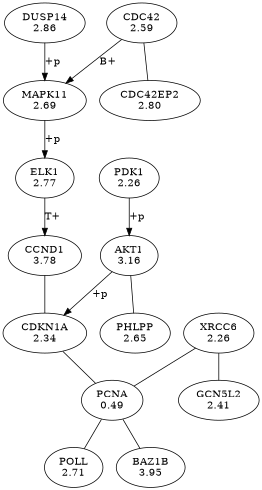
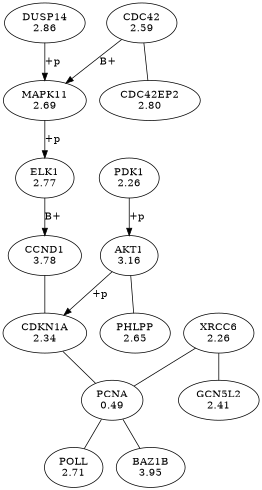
edge "ELK1 2.77" -> "CCND1 3.78": label "T+" -> "B+"
